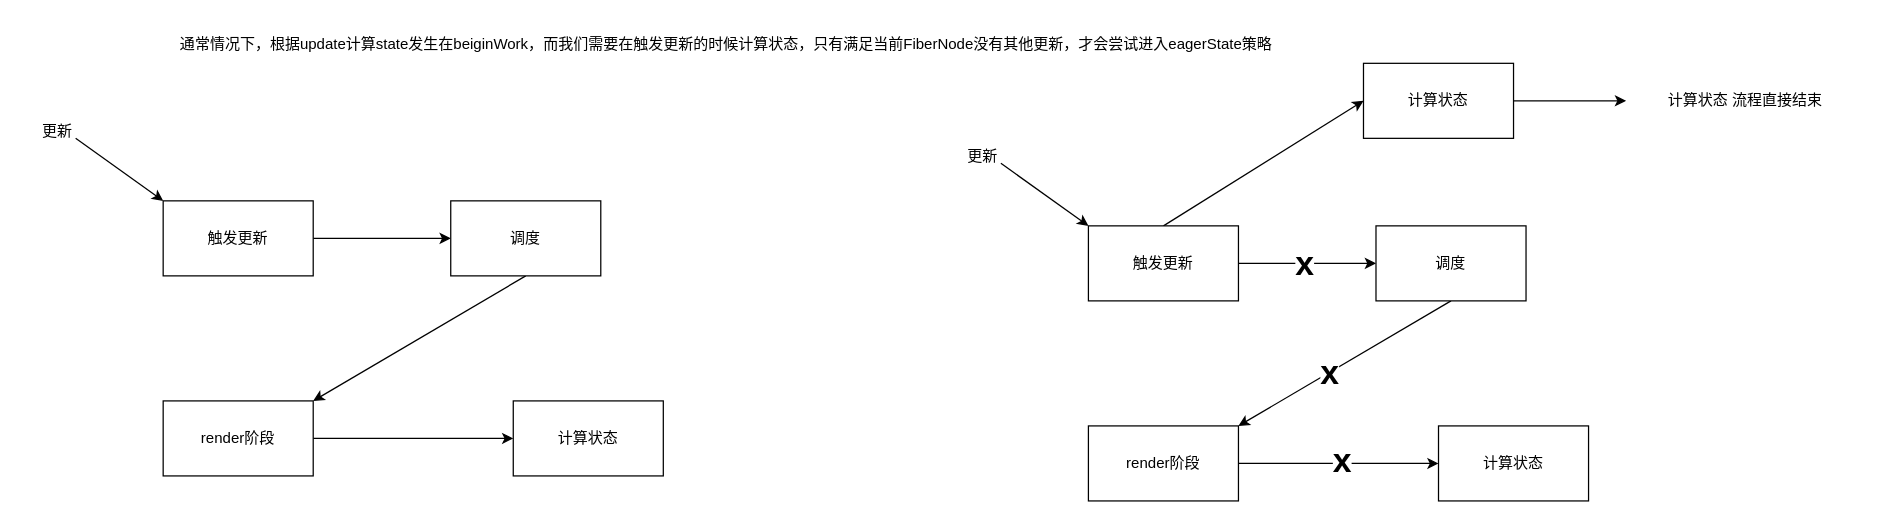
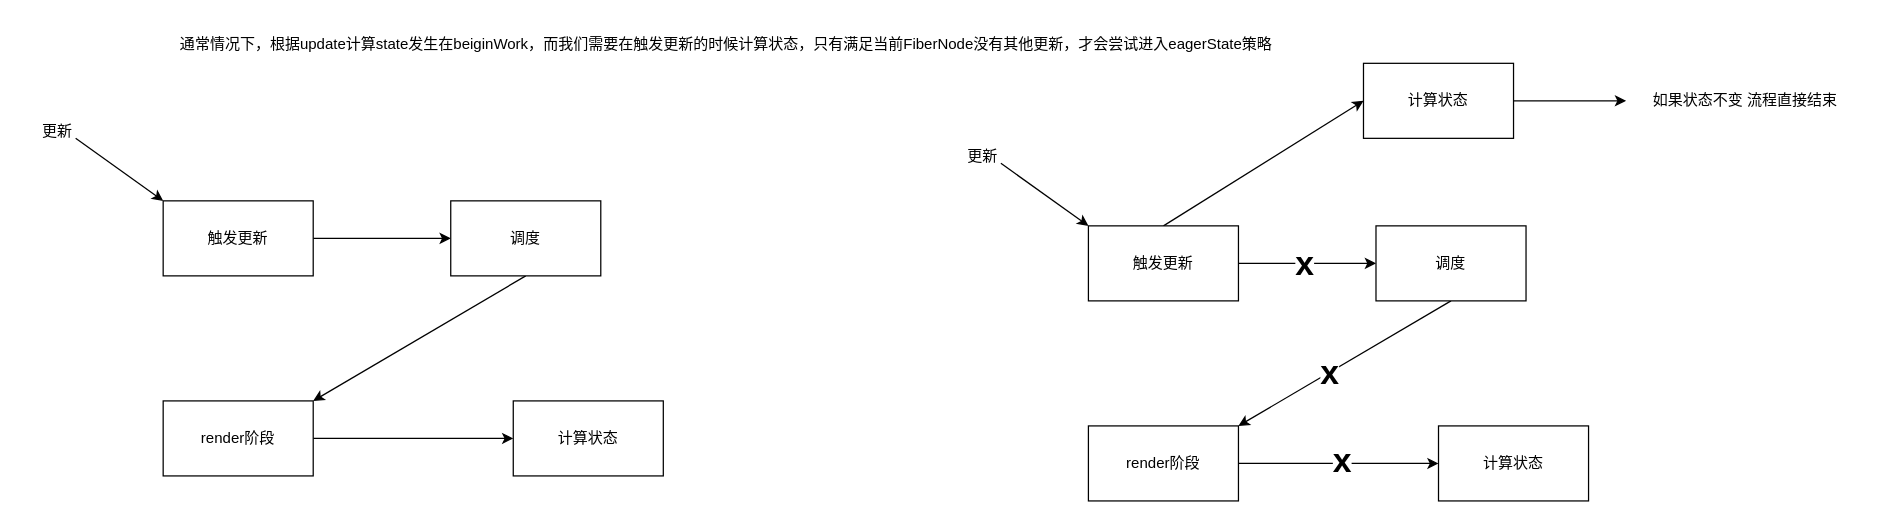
node "计算状态 流程直接结束": label "计算状态 流程直接结束" -> "如果状态不变 流程直接结束"
